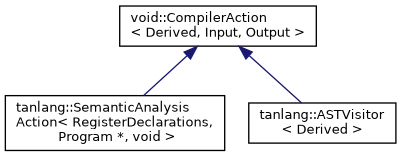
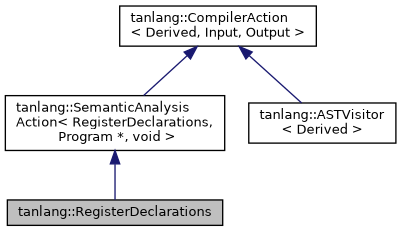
node "void::CompilerAction < Derived, Input, Output >": label "void::CompilerAction < Derived, Input, Output >" -> "tanlang::CompilerAction < Derived, Input, Output >"
node "tanlang::RegisterDeclarations": added
